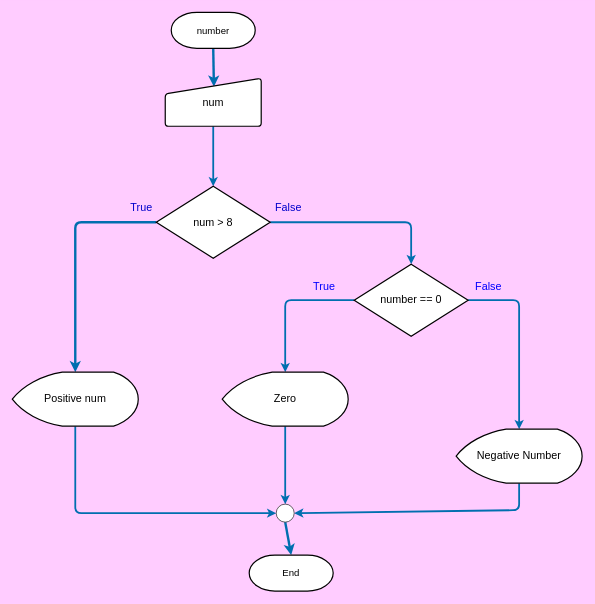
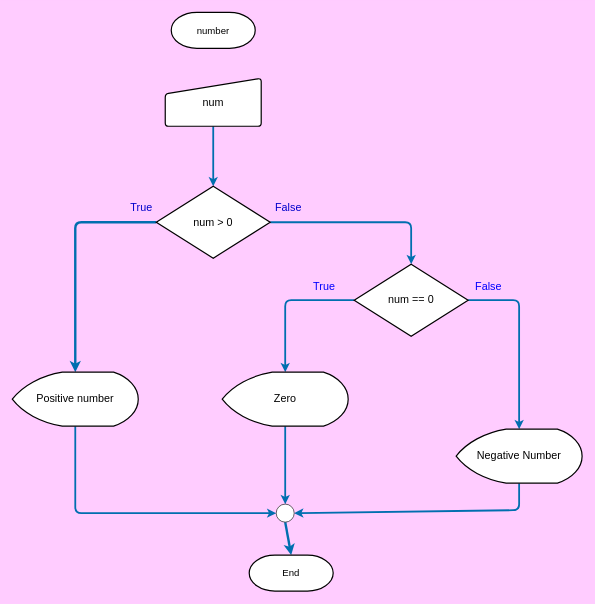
edge "number" -> "num": removed
node "num > 8": label "num > 8" -> "num > 0"
node "number == 0": label "number == 0" -> "num == 0"
node "Positive num": label "Positive num" -> "Positive number"
